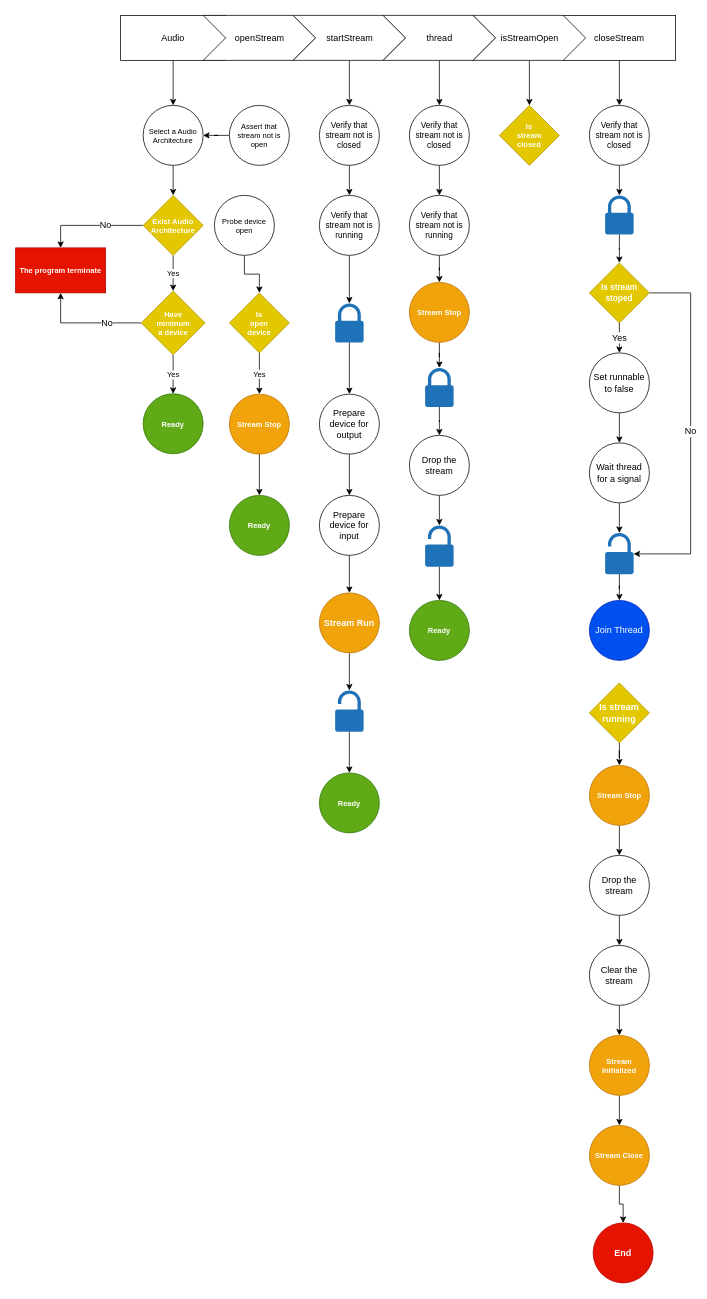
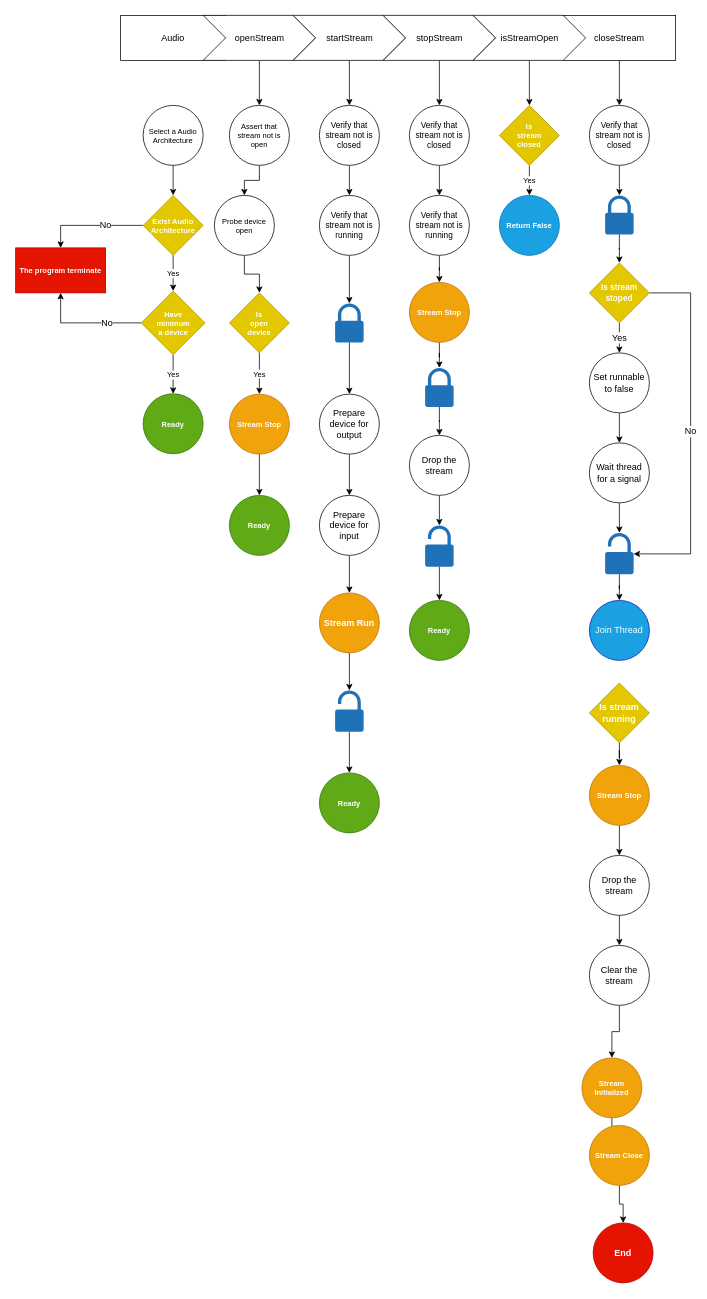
node "thread": label "thread" -> "stopStream"
edge "openStream" -> "Assert that stream not is open": added
edge "Audio" -> "Select a Audio Architecture": removed
edge "Assert that stream not is open" -> "Select a Audio Architecture": now "Assert that stream not is open" -> "Probe device open"
edge "Isstream closed" -> "Return False": added, label "Yes"
node "Return False": added
node "Join Thread": fillcolor #0050ef -> #1ba1e2
node "Stream Initialized": moved (619, 1065) -> (612, 1088)
